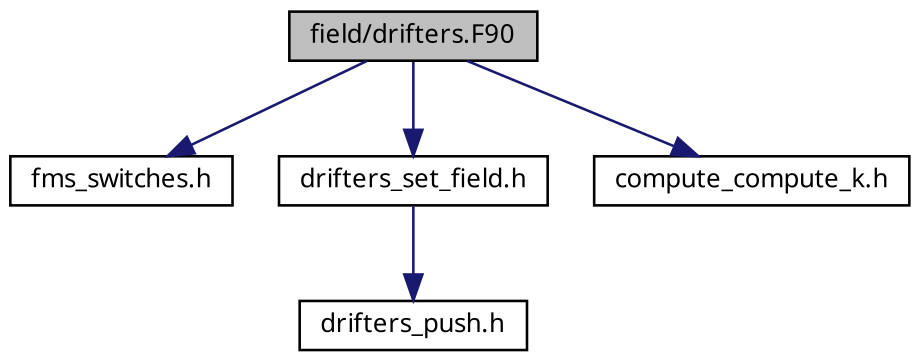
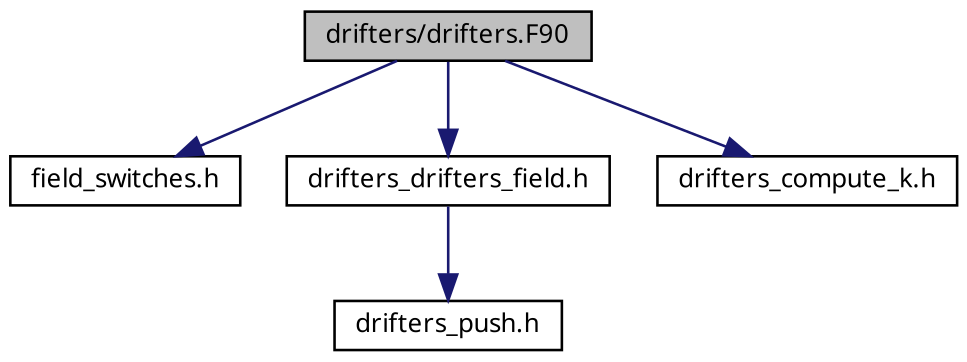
node "field/drifters.F90": label "field/drifters.F90" -> "drifters/drifters.F90"
node "fms_switches.h": label "fms_switches.h" -> "field_switches.h"
node "drifters_set_field.h": label "drifters_set_field.h" -> "drifters_drifters_field.h"
node "compute_compute_k.h": label "compute_compute_k.h" -> "drifters_compute_k.h"
